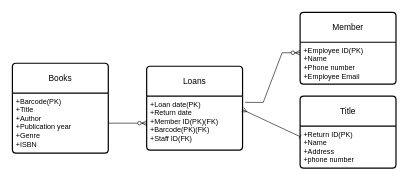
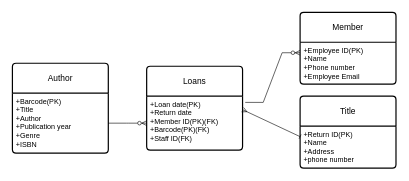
node "Books": label "Books" -> "Author"
